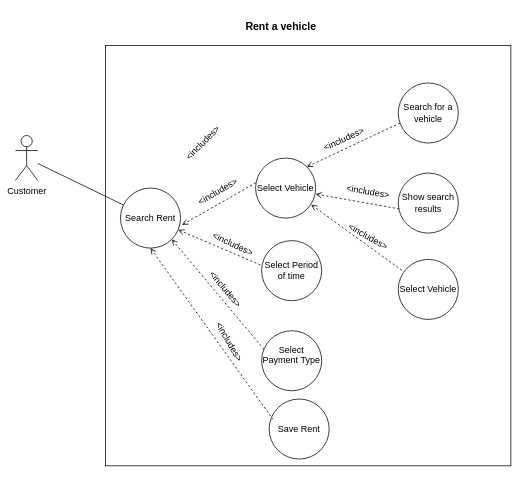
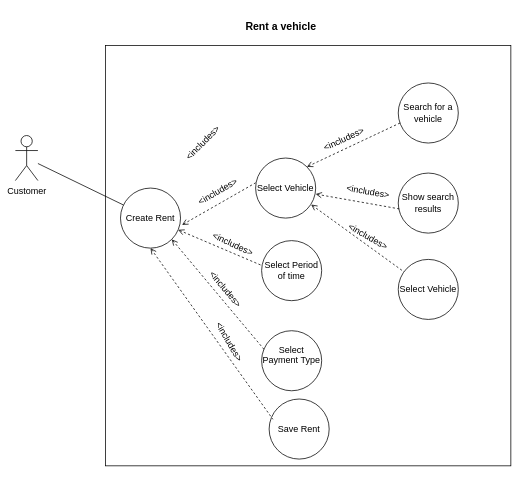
node "Search Rent": label "Search Rent" -> "Create Rent"
